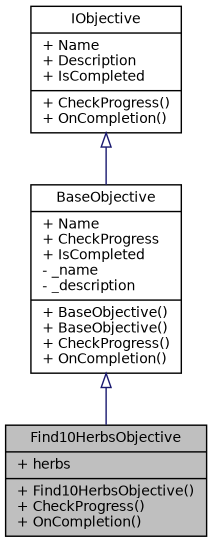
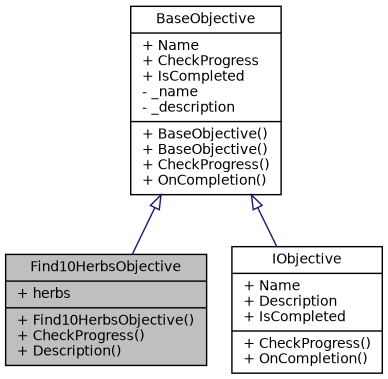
edge "BaseObjective" -> "IObjective": reversed
node "Find10HerbsObjective": text "+ OnCompletion()" -> "+ Description()"
